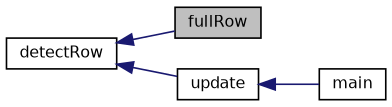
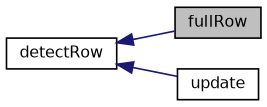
node "main": removed
